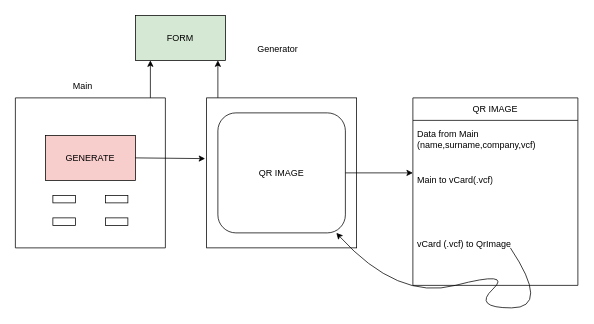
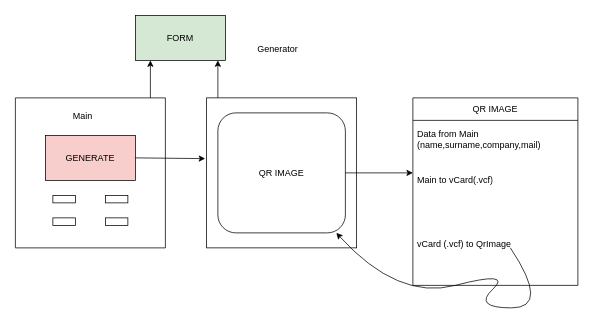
node "Main": moved (83, 87) -> (83, 117)
node "Data from Main (name,surname,company,vcf)": label "Data from Main (name,surname,company,vcf)" -> "Data from Main (name,surname,company,mail)"
